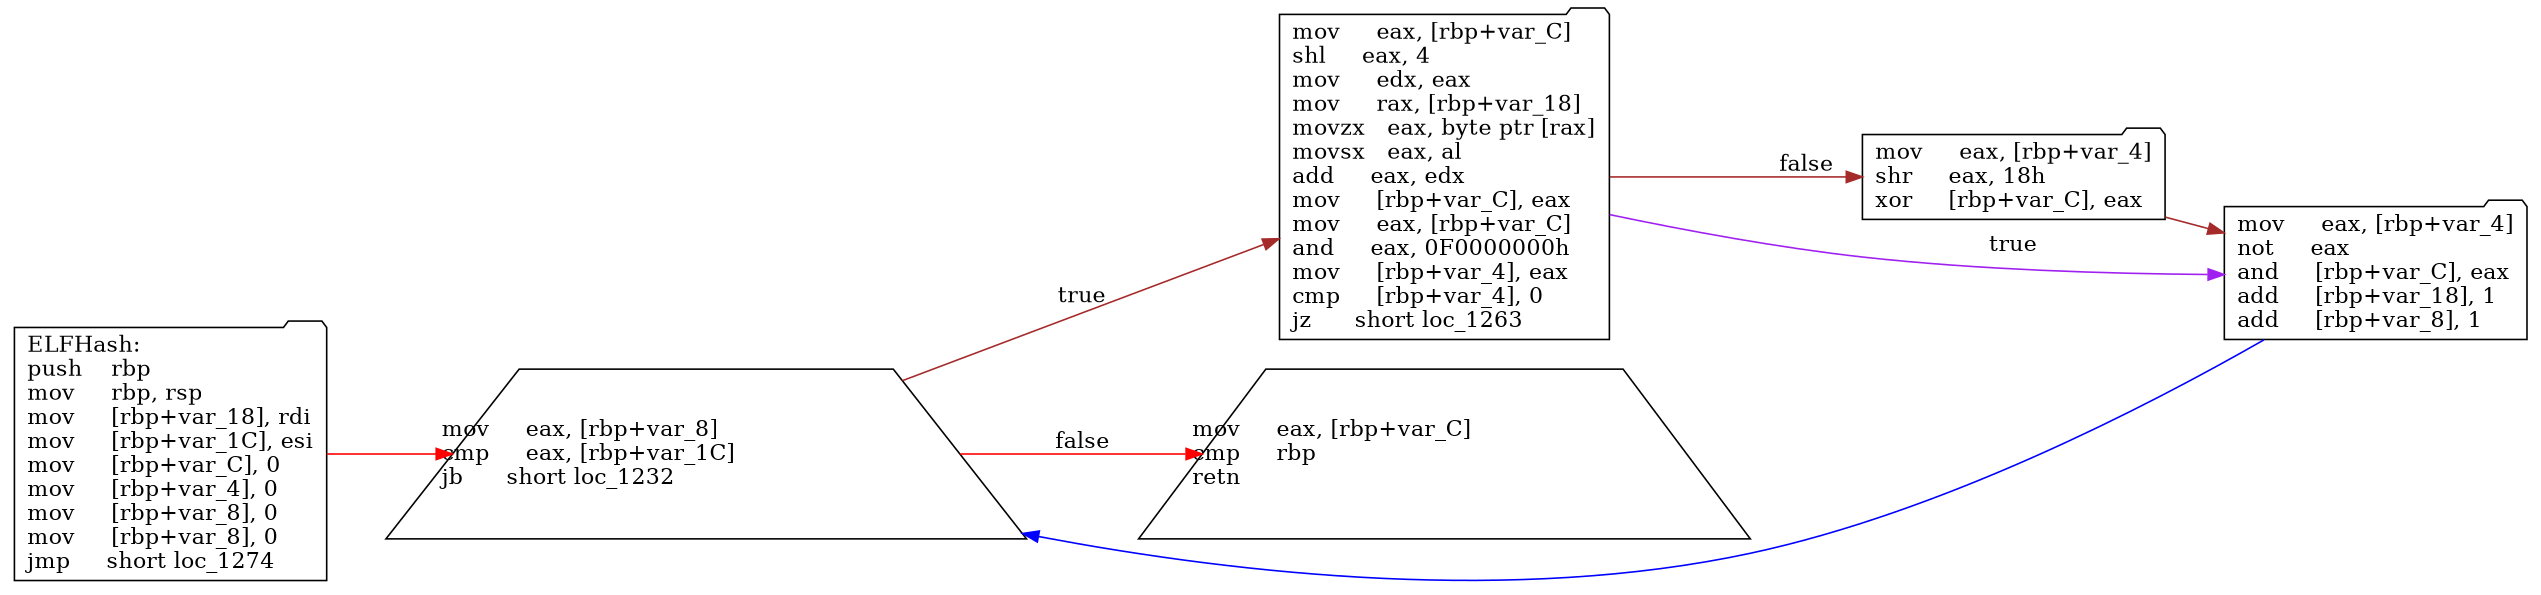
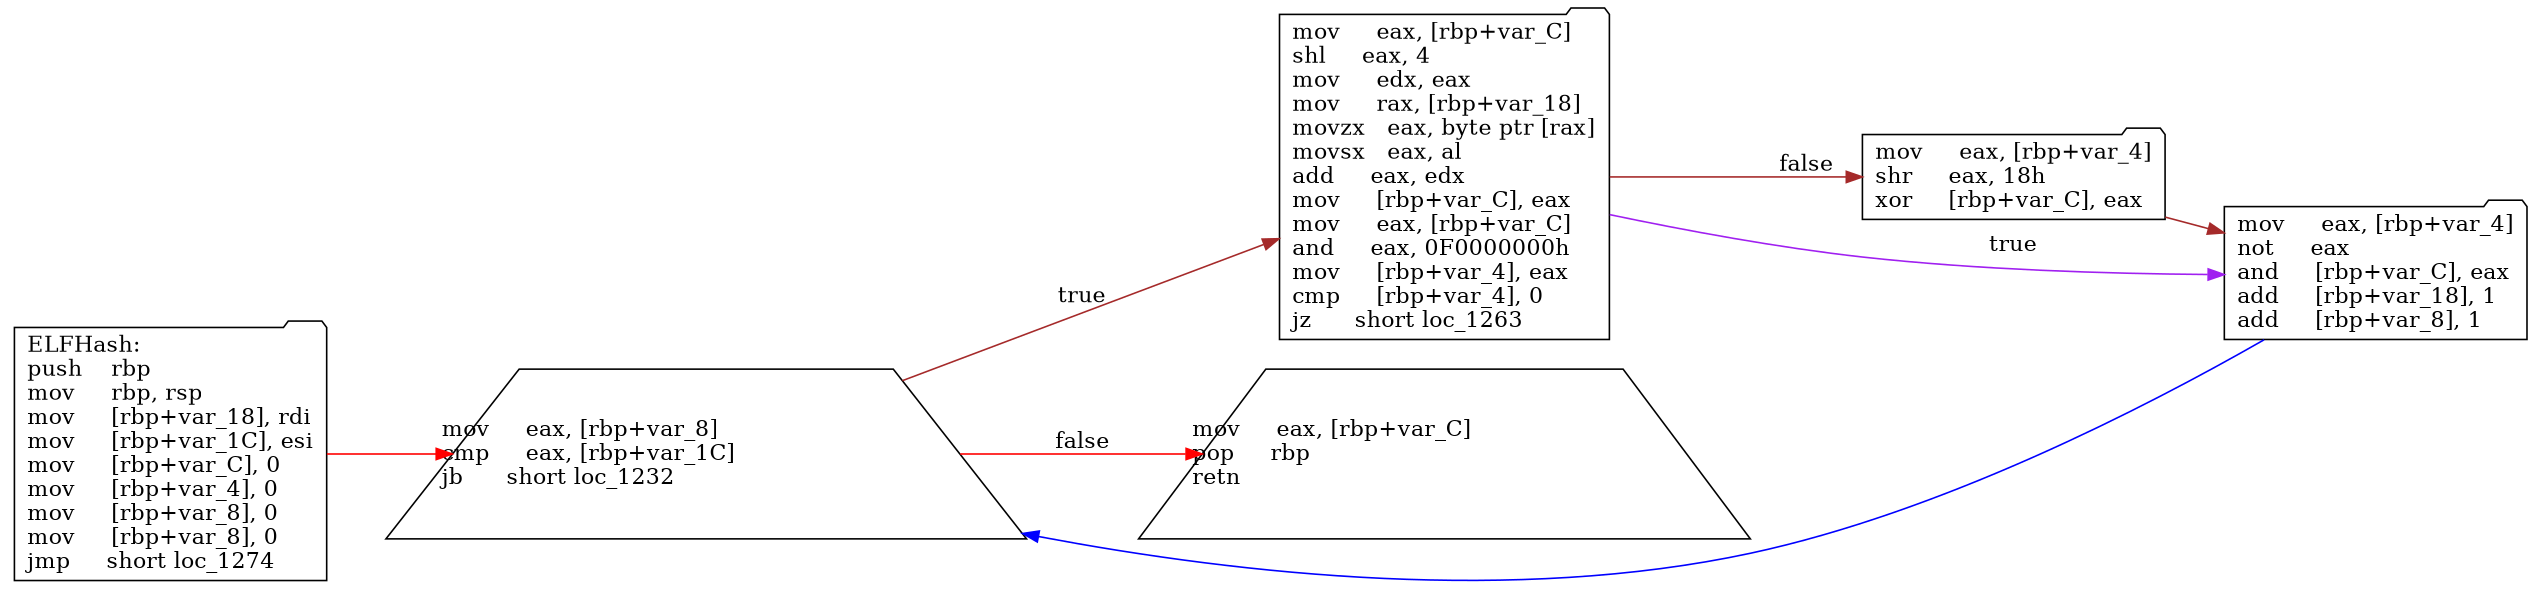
node "mov     eax, [rbp+var_C] cmp     rbp retn": label "mov     eax, [rbp+var_C] cmp     rbp retn" -> "mov     eax, [rbp+var_C] pop     rbp retn"
